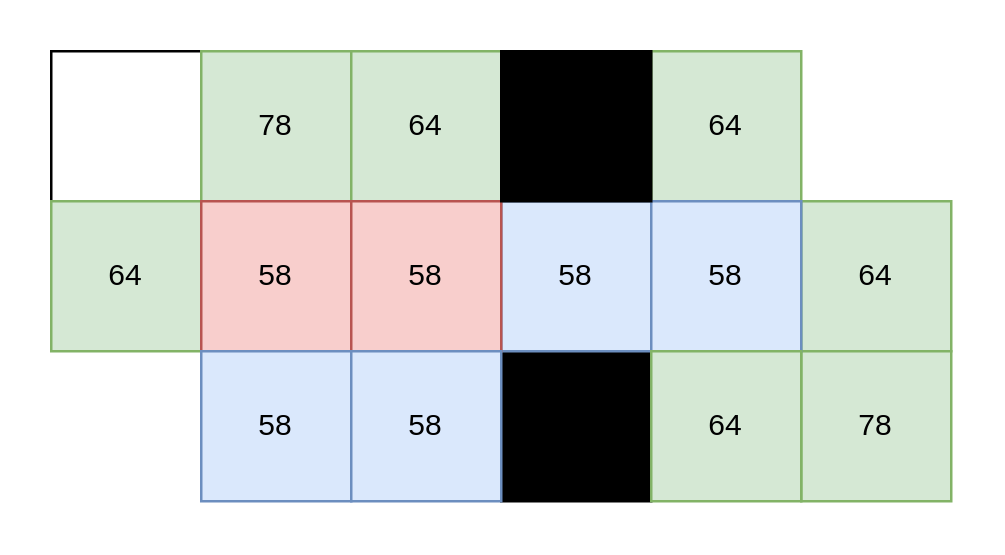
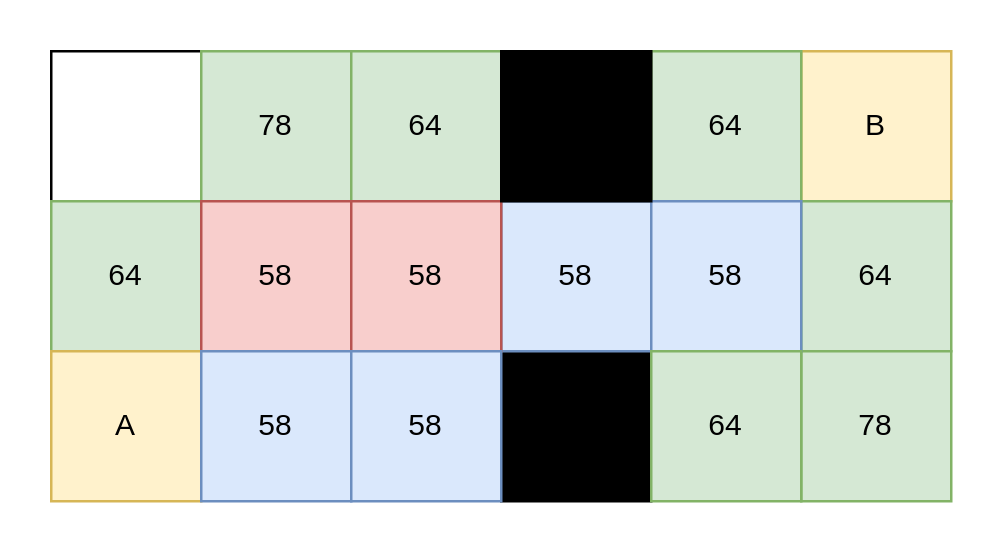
node "B": added
node "A": added
